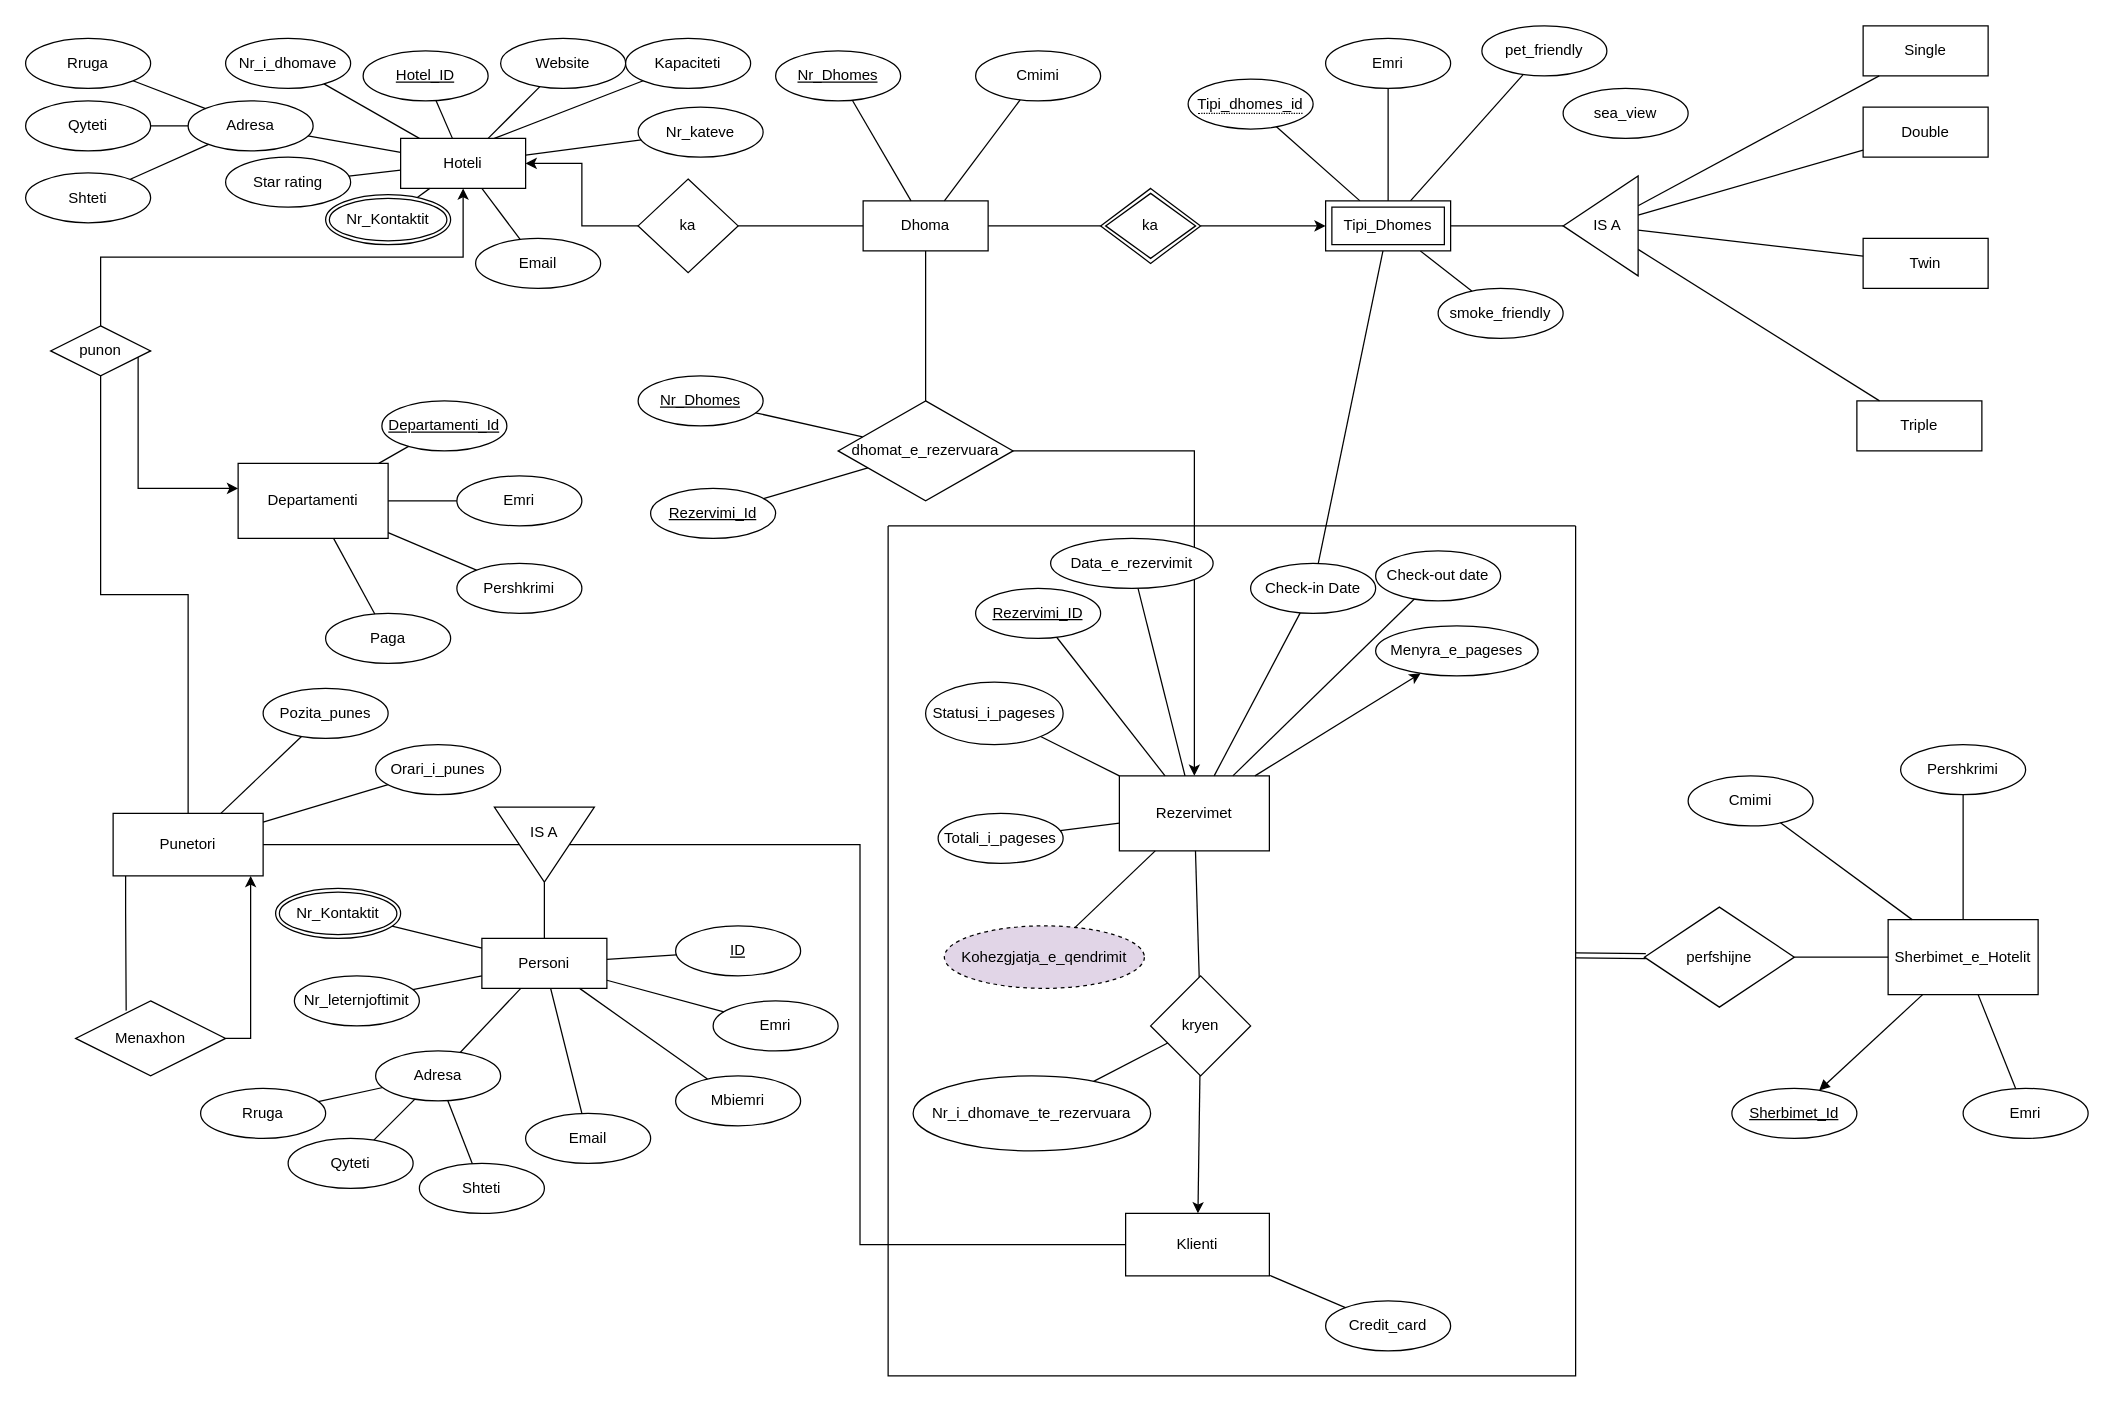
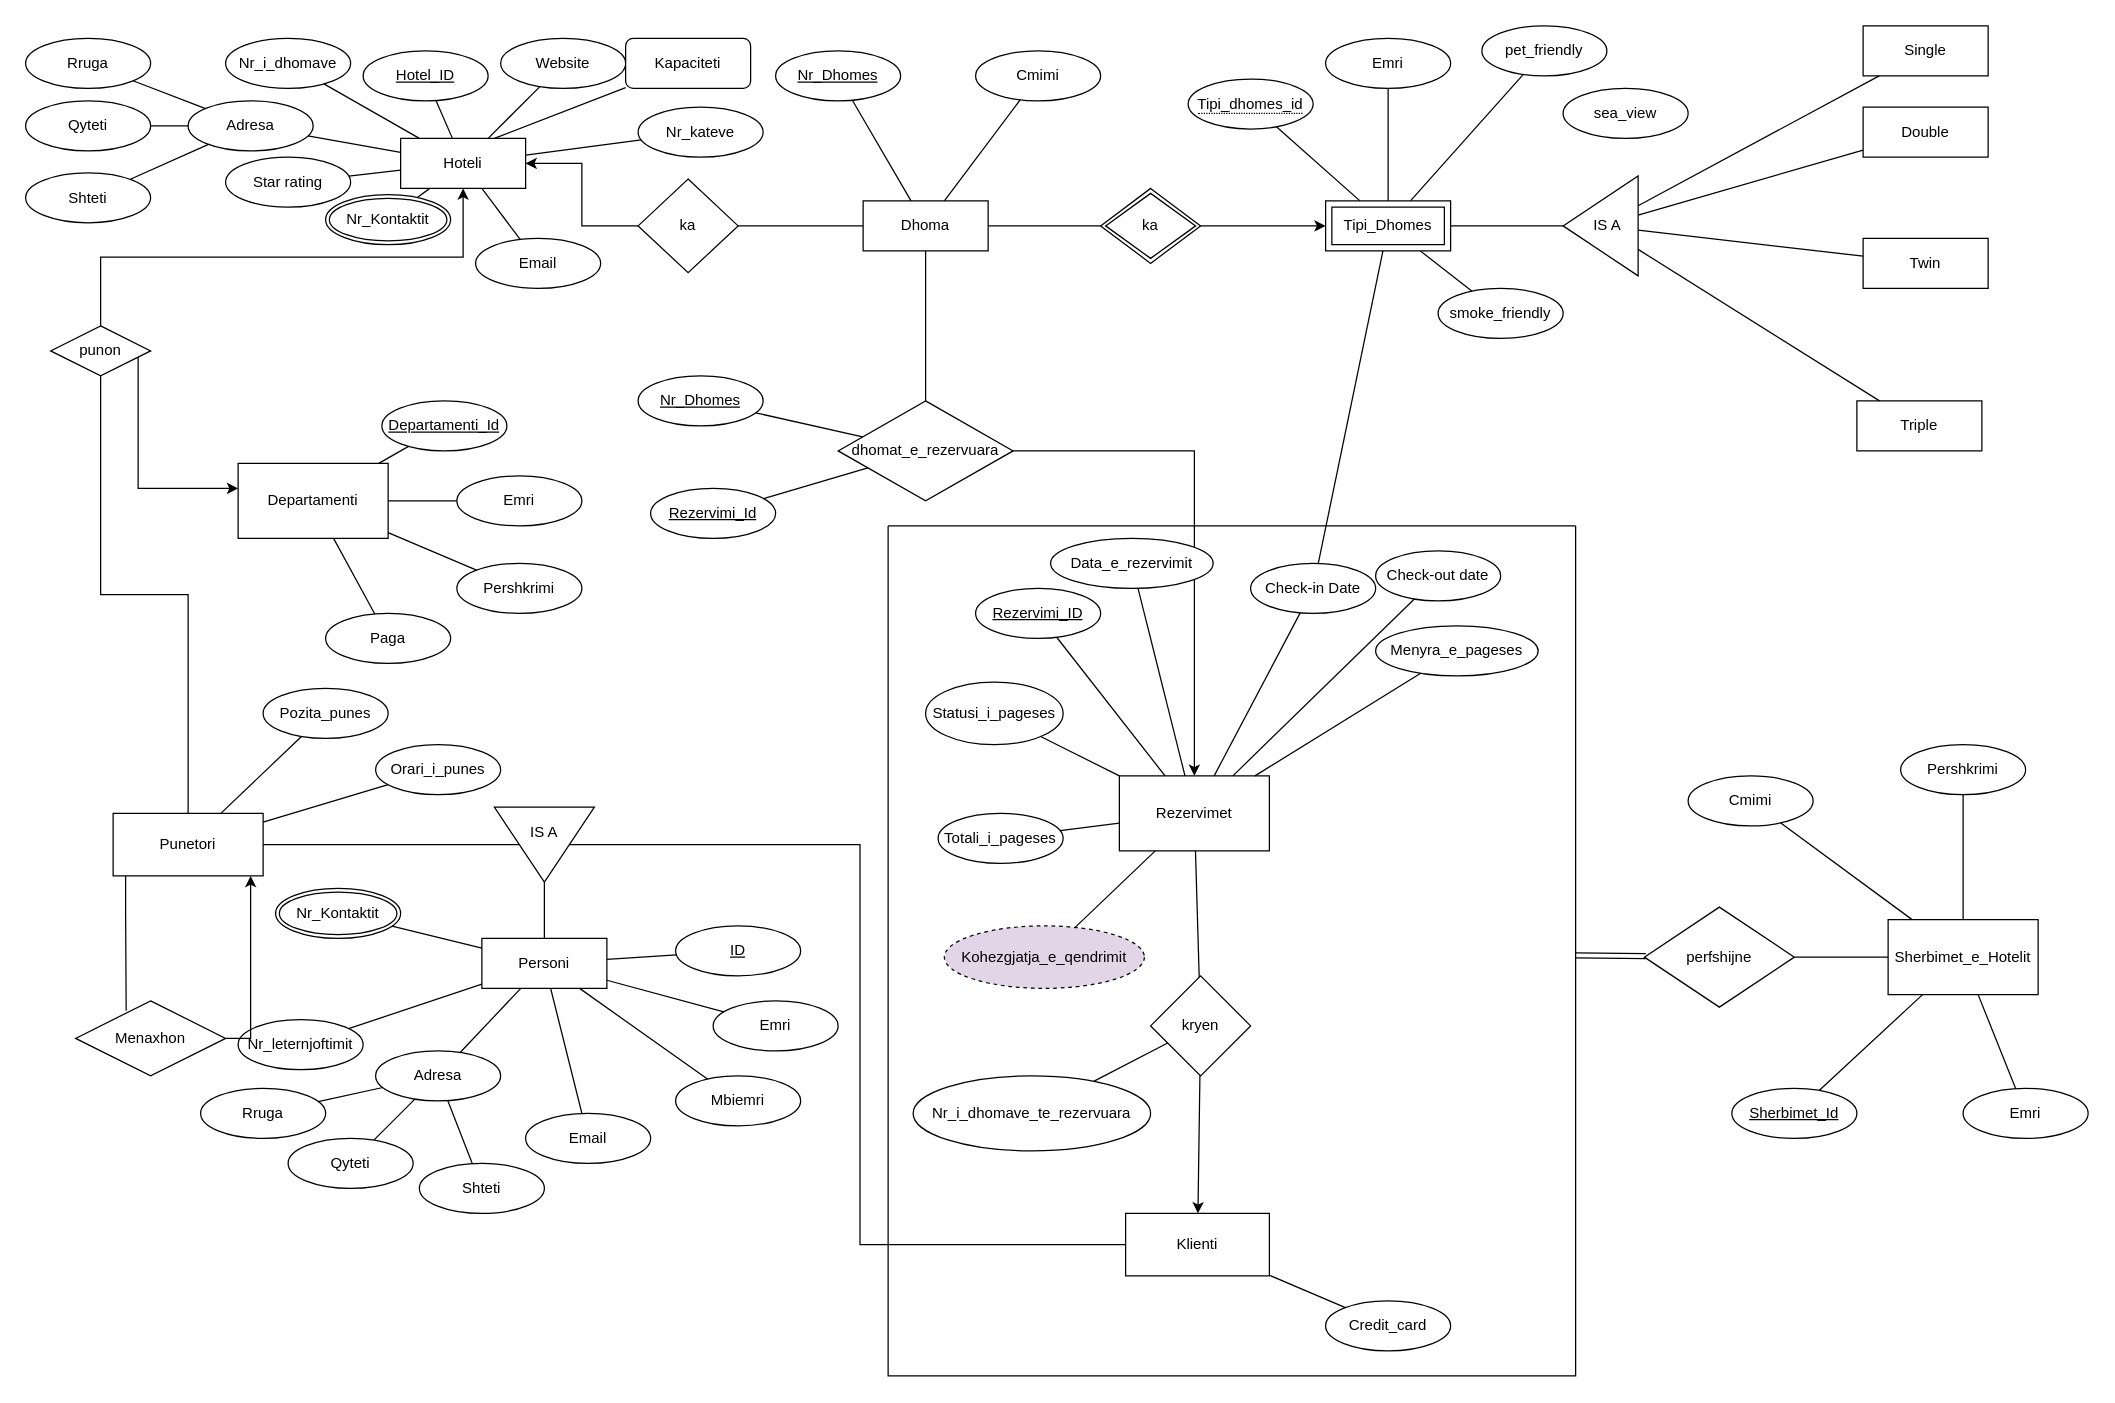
node "Kapaciteti": shape ellipse -> rounded rectangle
edge "Rezervimet" -> "Menyra_e_pageses": arrowhead classic -> none
node "Nr_leternjoftimit": moved (357, 1001) -> (301, 1044)
edge "Sherbimet_e_Hotelit" -> "Sherbimet_Id": arrowhead block -> none
